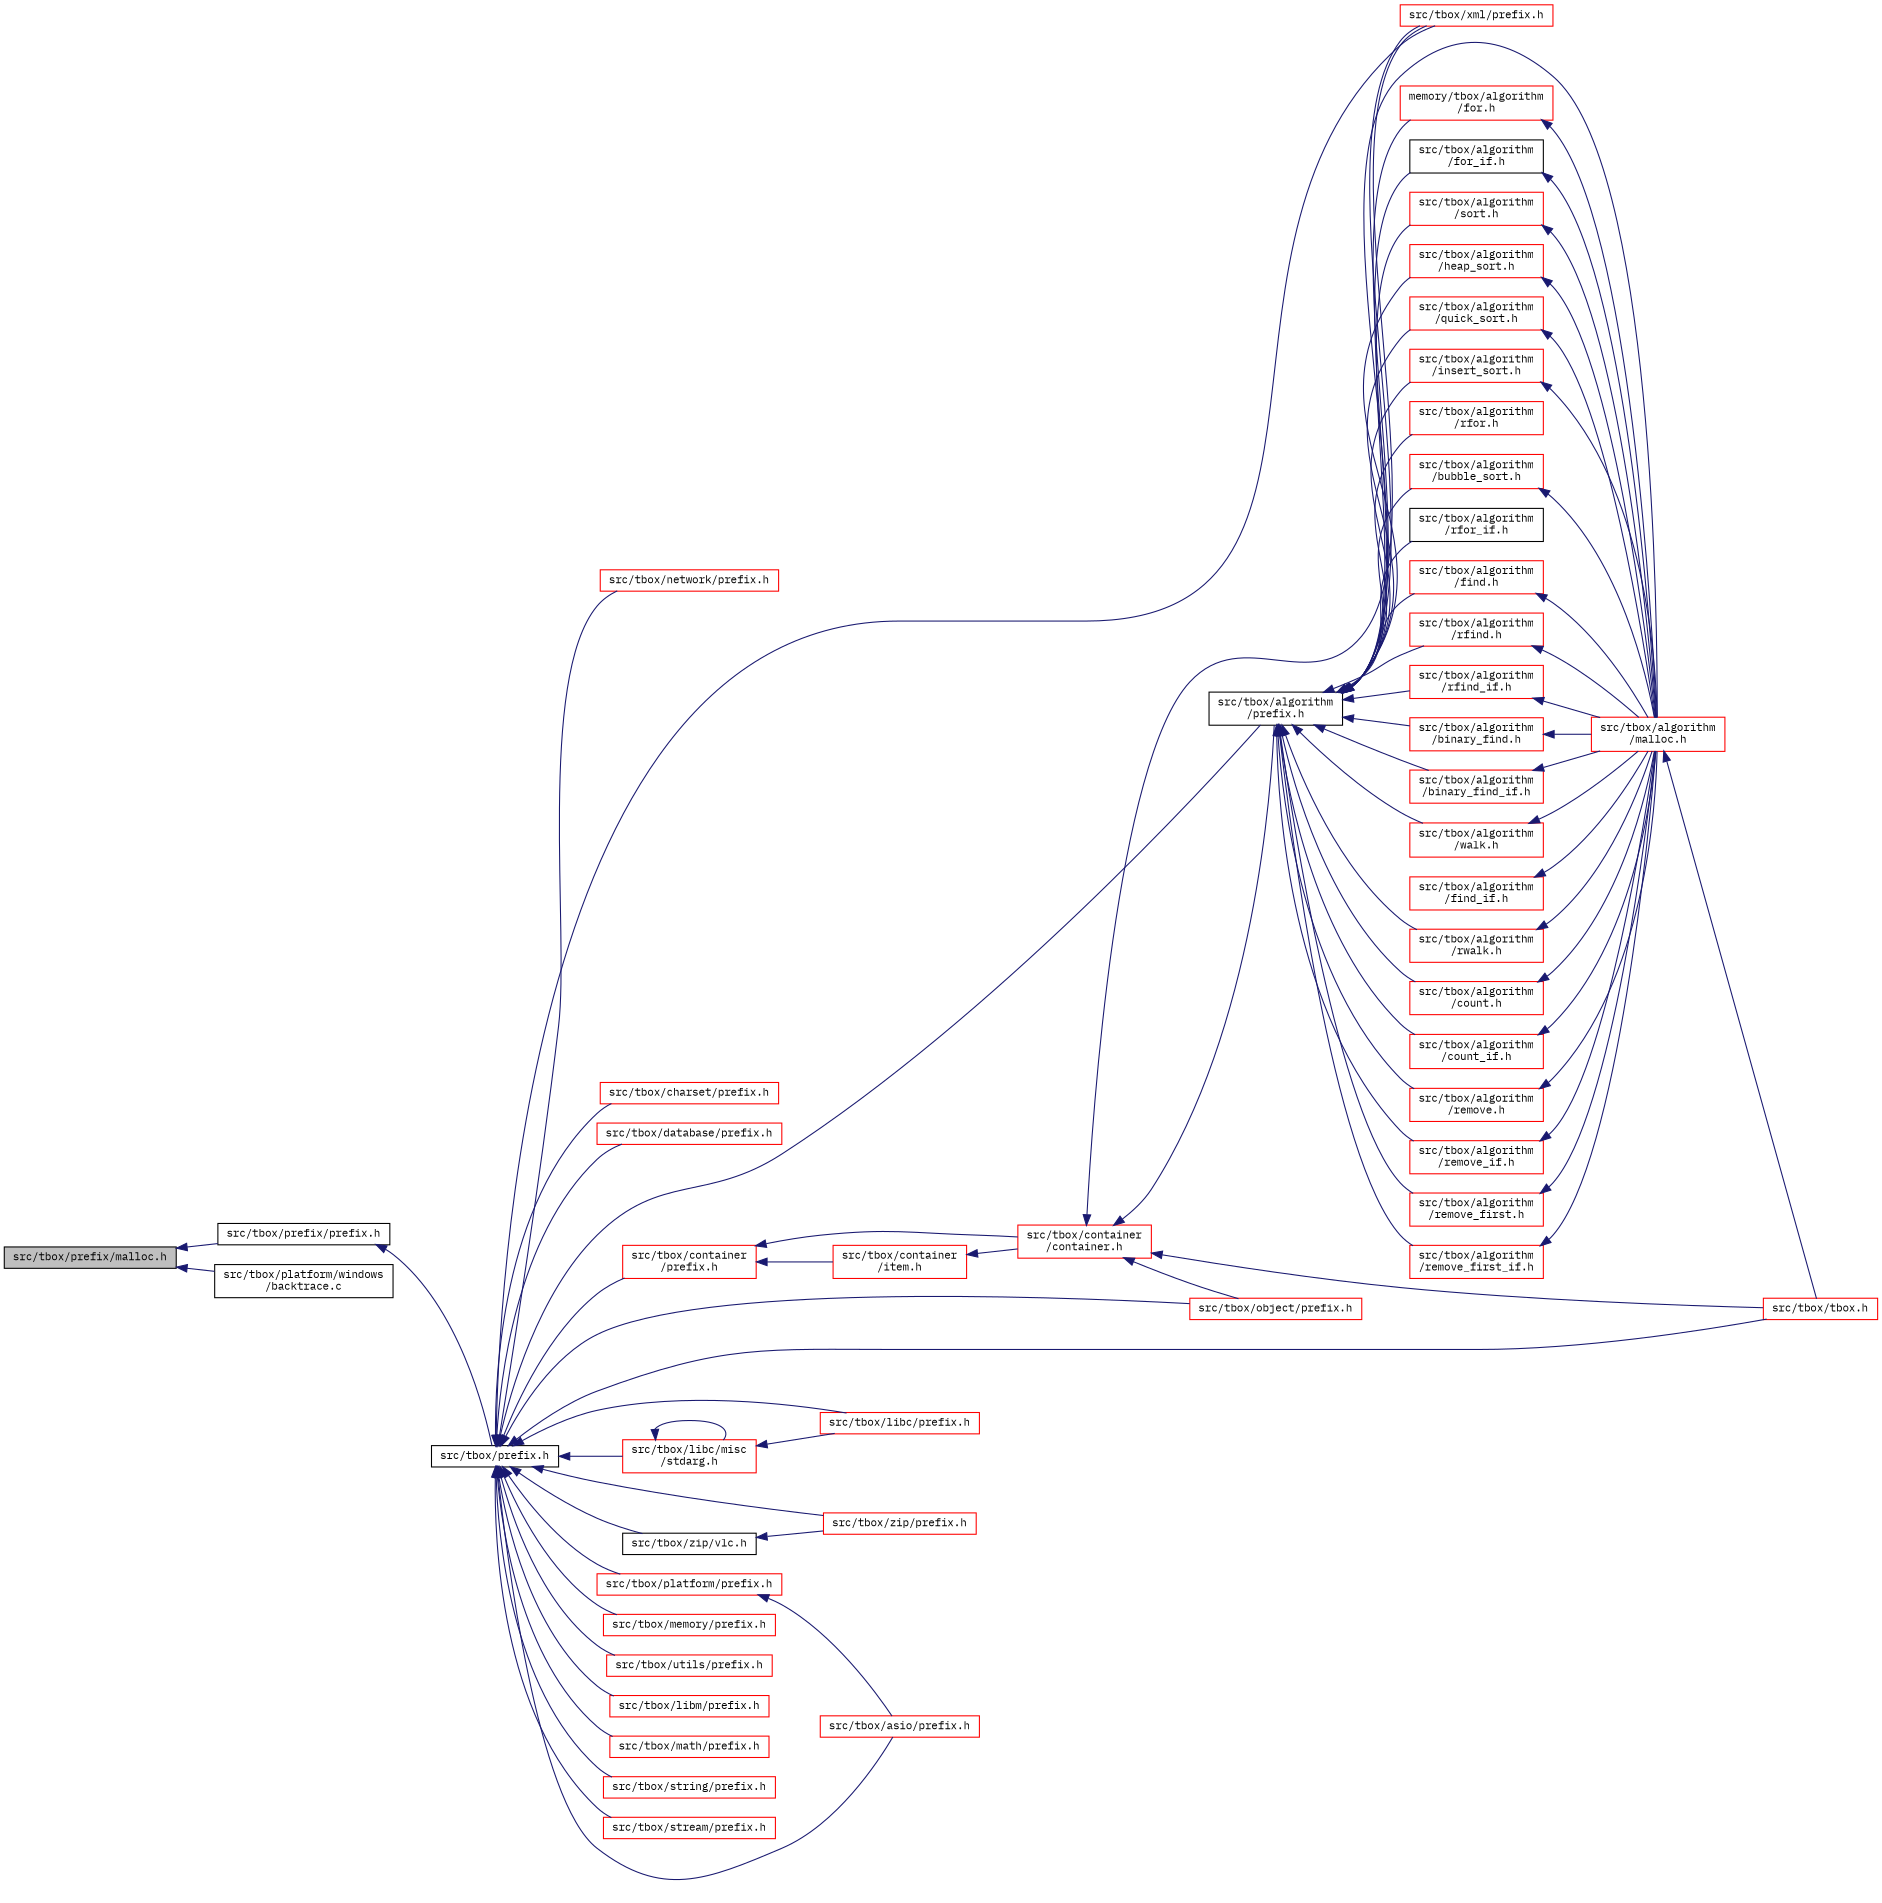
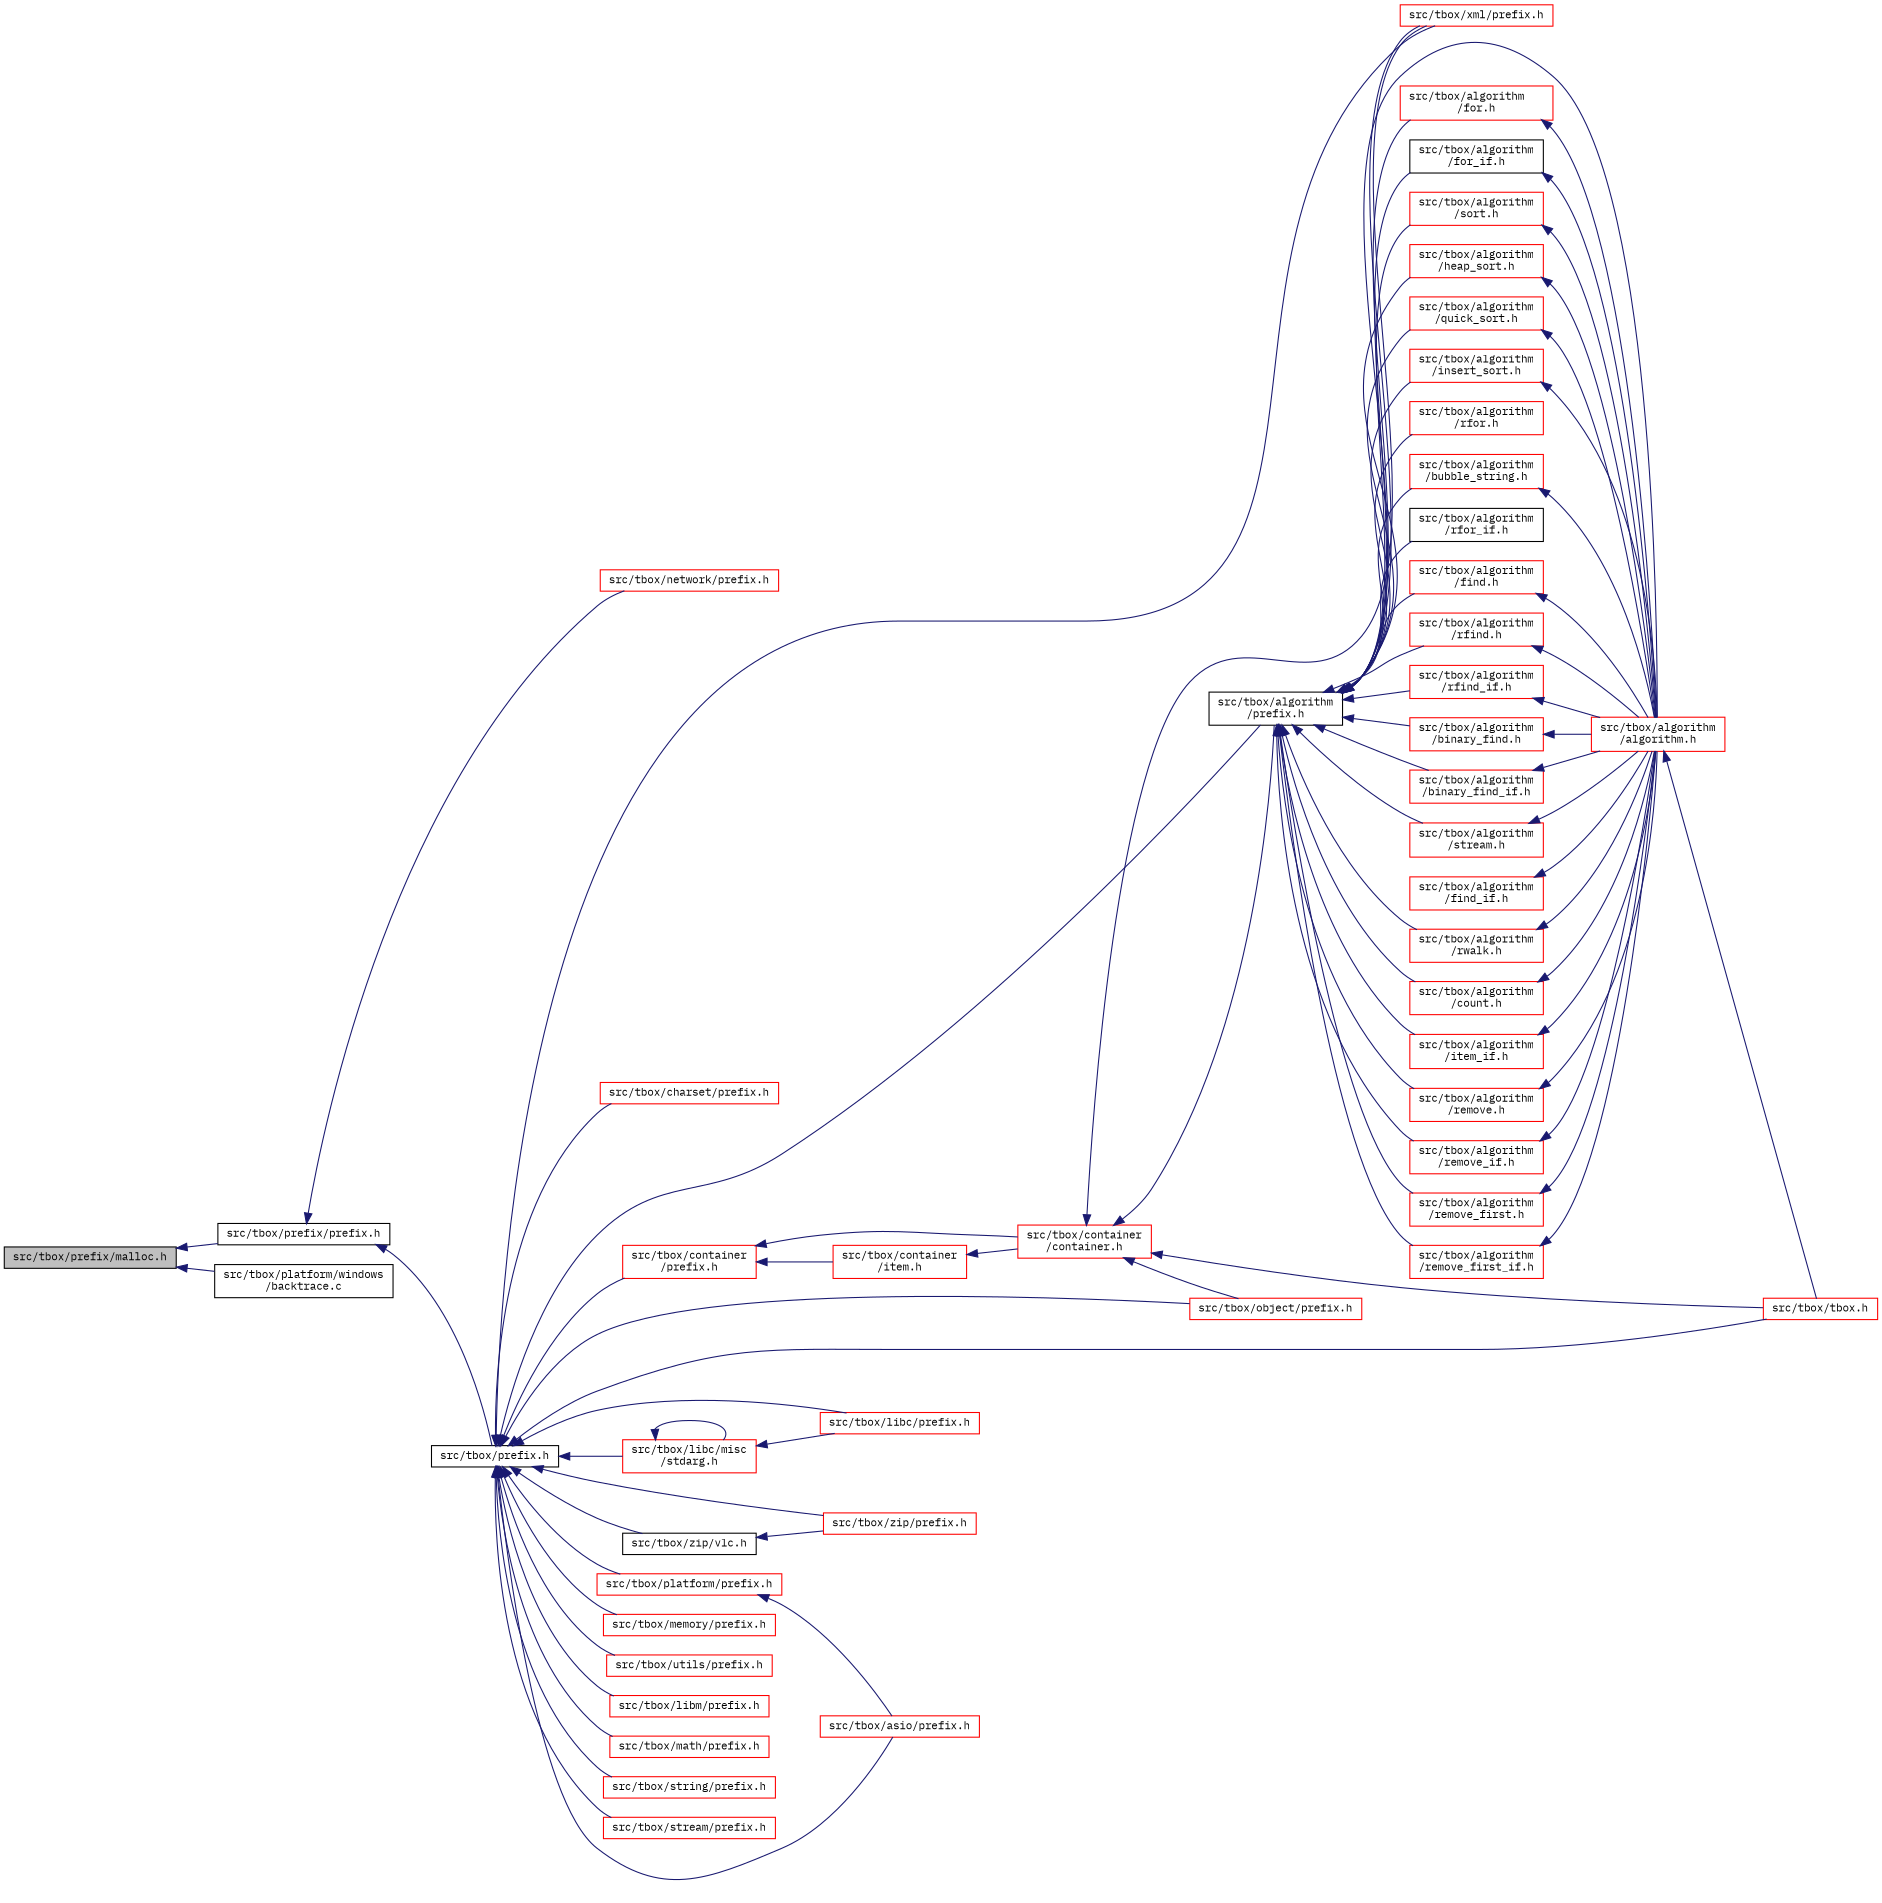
node "memory/tbox/algorithm /for.h": label "memory/tbox/algorithm /for.h" -> "src/tbox/algorithm /for.h"
node "src/tbox/algorithm /bubble_sort.h": label "src/tbox/algorithm /bubble_sort.h" -> "src/tbox/algorithm /bubble_string.h"
node "src/tbox/algorithm /malloc.h": label "src/tbox/algorithm /malloc.h" -> "src/tbox/algorithm /algorithm.h"
node "src/tbox/algorithm /walk.h": label "src/tbox/algorithm /walk.h" -> "src/tbox/algorithm /stream.h"
edge "src/tbox/network/prefix.h" -> "src/tbox/prefix.h": now "src/tbox/network/prefix.h" -> "src/tbox/prefix/prefix.h"
node "src/tbox/algorithm /count_if.h": label "src/tbox/algorithm /count_if.h" -> "src/tbox/algorithm /item_if.h"
node "src/tbox/database/prefix.h": removed
